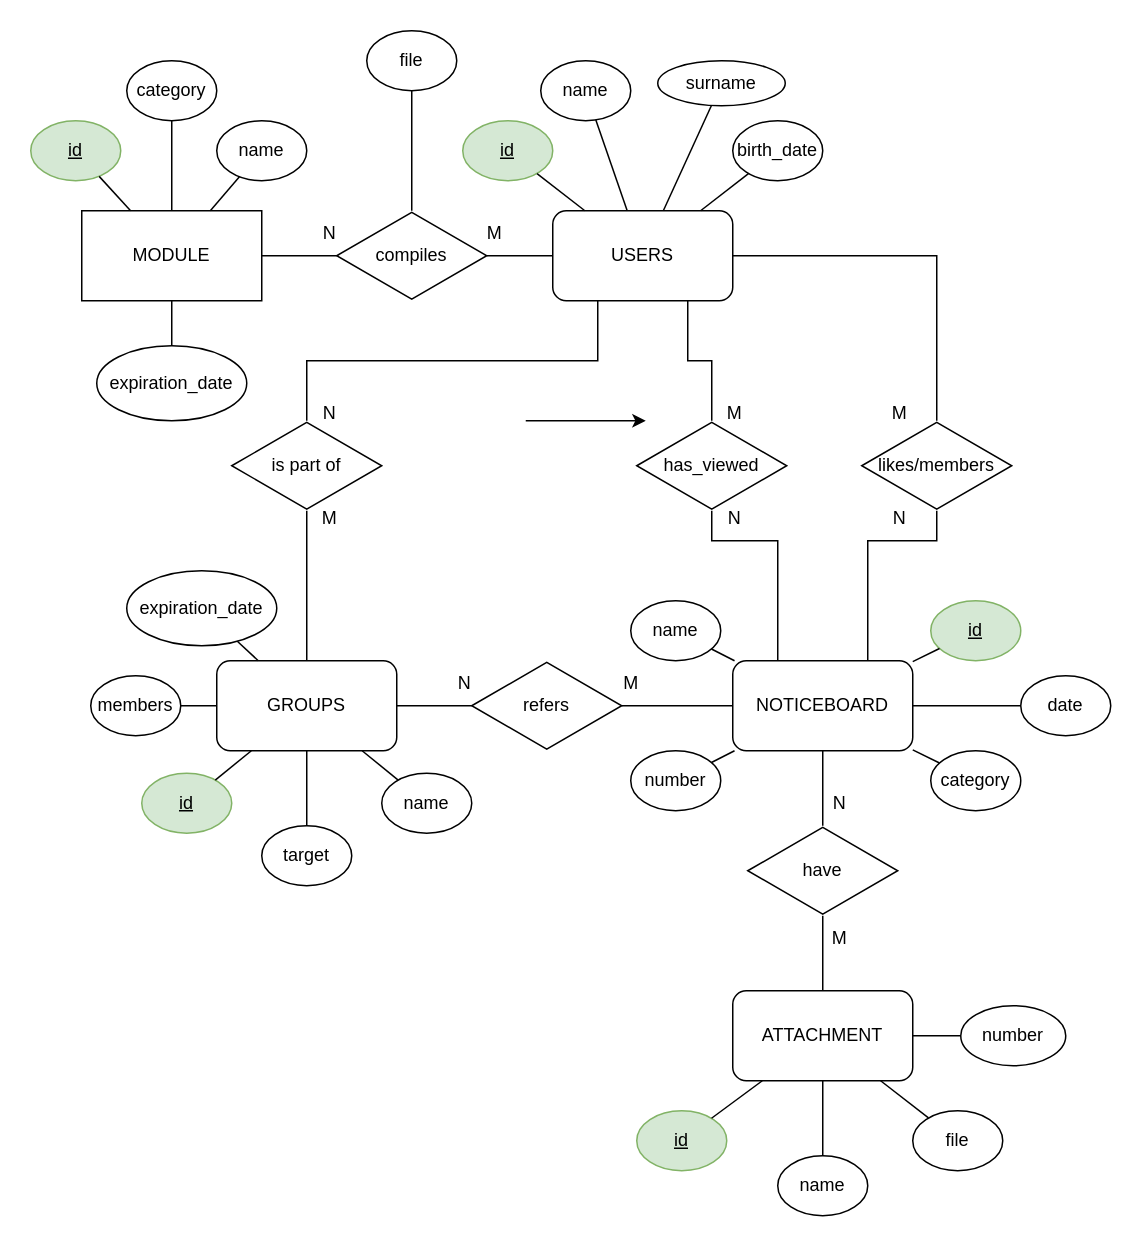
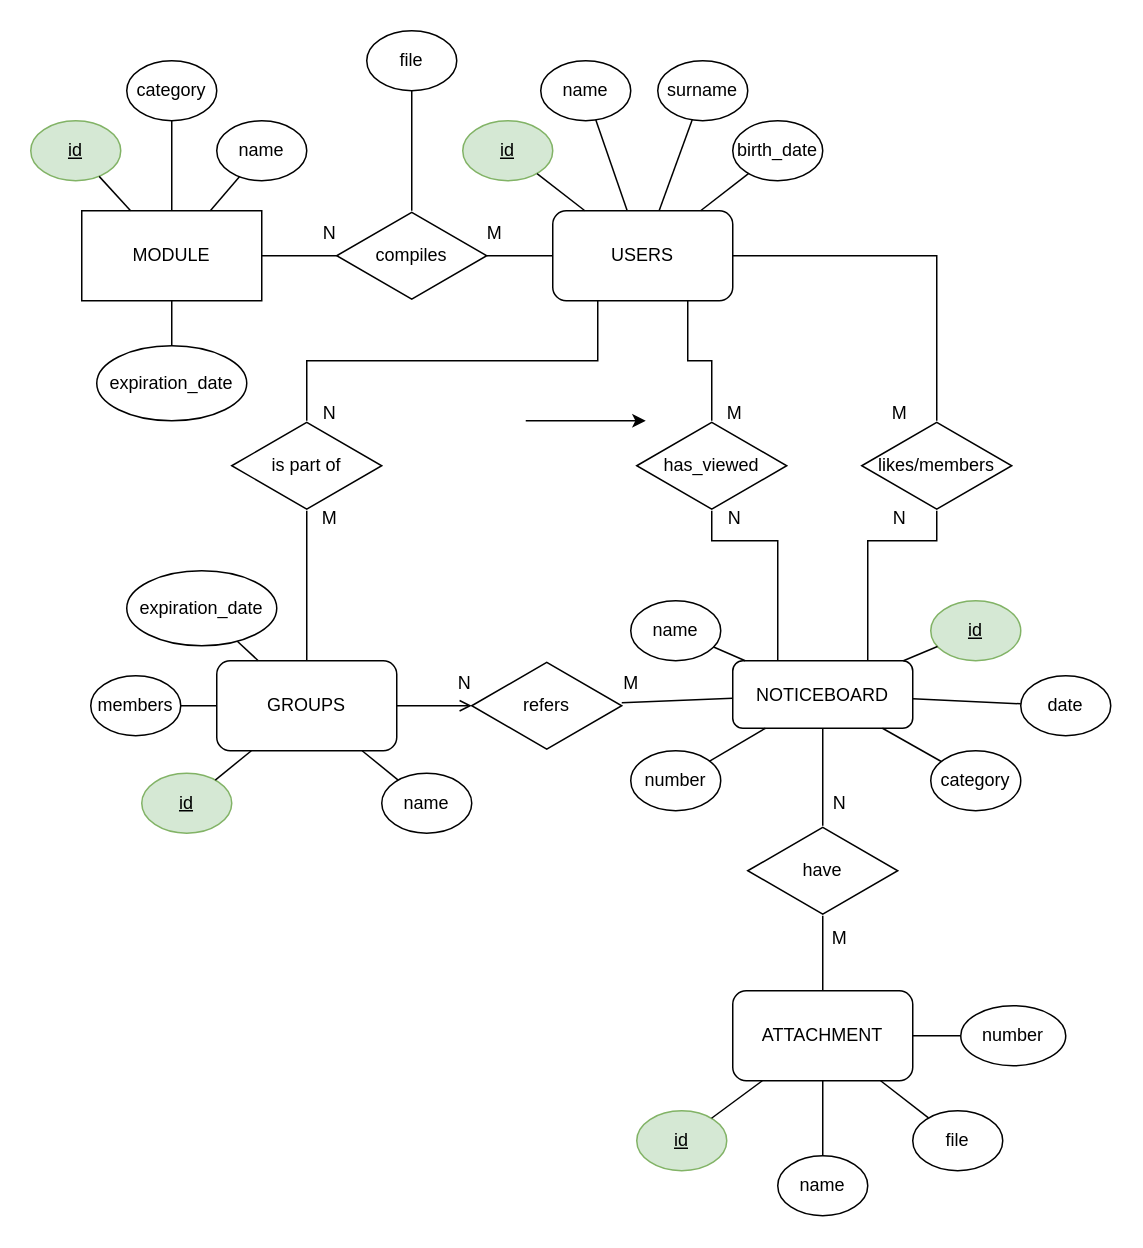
node "surname": size 128x45 -> 90x60
edge "GROUPS" -- "refers": arrowhead none -> open
node "NOTICEBOARD": size 180x90 -> 180x68
edge "GROUPS" -- "target": removed
node "target": removed
